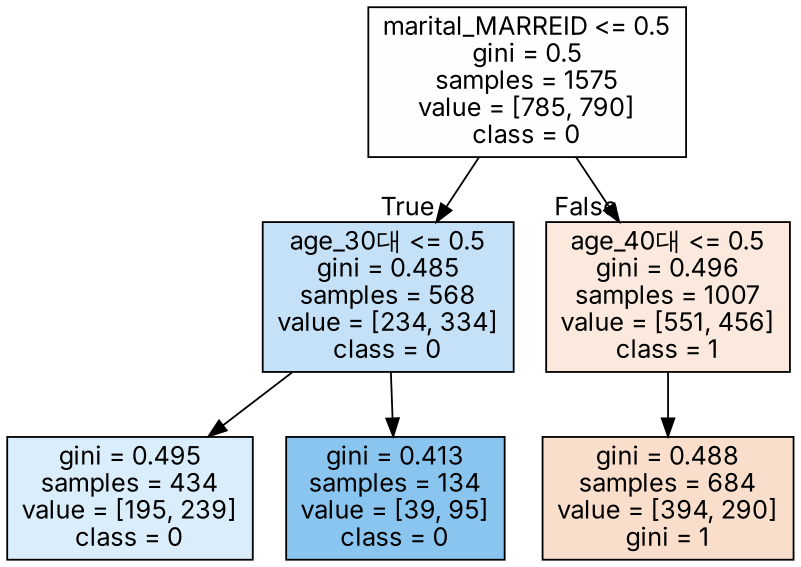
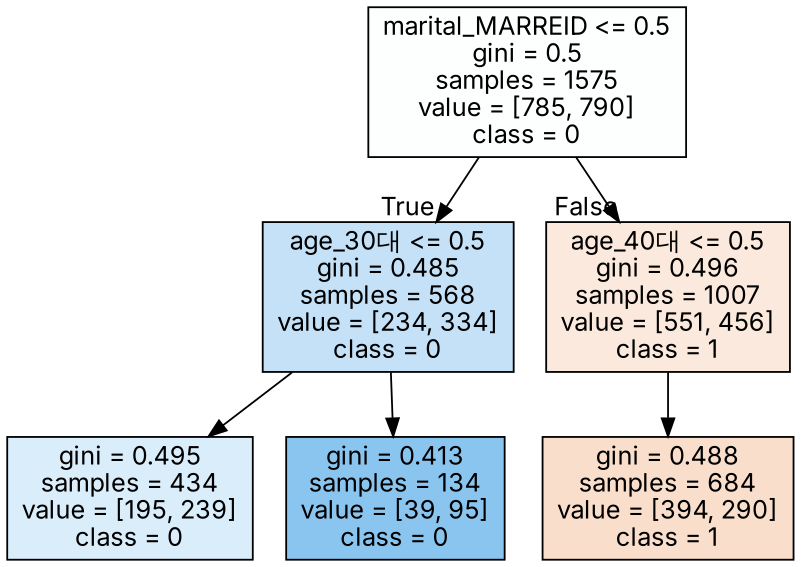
node "gini = 0.488 samples = 684 value = [394, 290] gini = 1": label "gini = 0.488 samples = 684 value = [394, 290] gini = 1" -> "gini = 0.488 samples = 684 value = [394, 290] class = 1"
